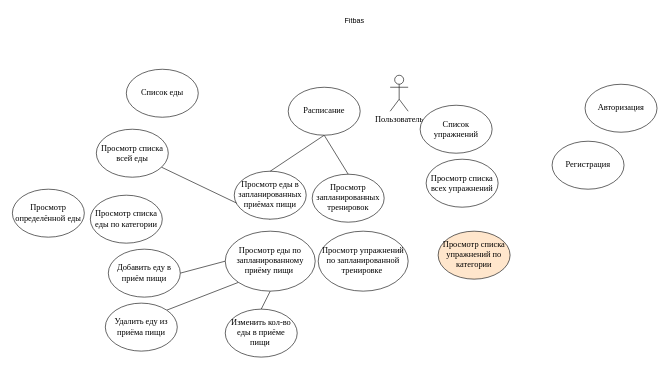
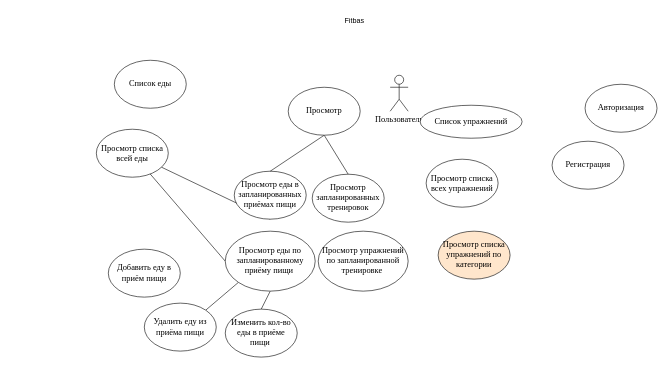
node "Список еды": moved (162, 93) -> (150, 84)
node "Расписание": label "Расписание" -> "Просмотр"
node "Список упражнений": size 72x48 -> 102x33
node "Просмотр определённой еды": removed
node "Просмотр списка еды по категории": removed
edge "Просмотр еды по запланированному приёму пищи" -- "Добавить еду в приём пищи": now "Просмотр еды по запланированному приёму пищи" -- "Просмотр списка всей еды"
node "Удалить еду из приёма пищи": moved (141, 327) -> (180, 327)
